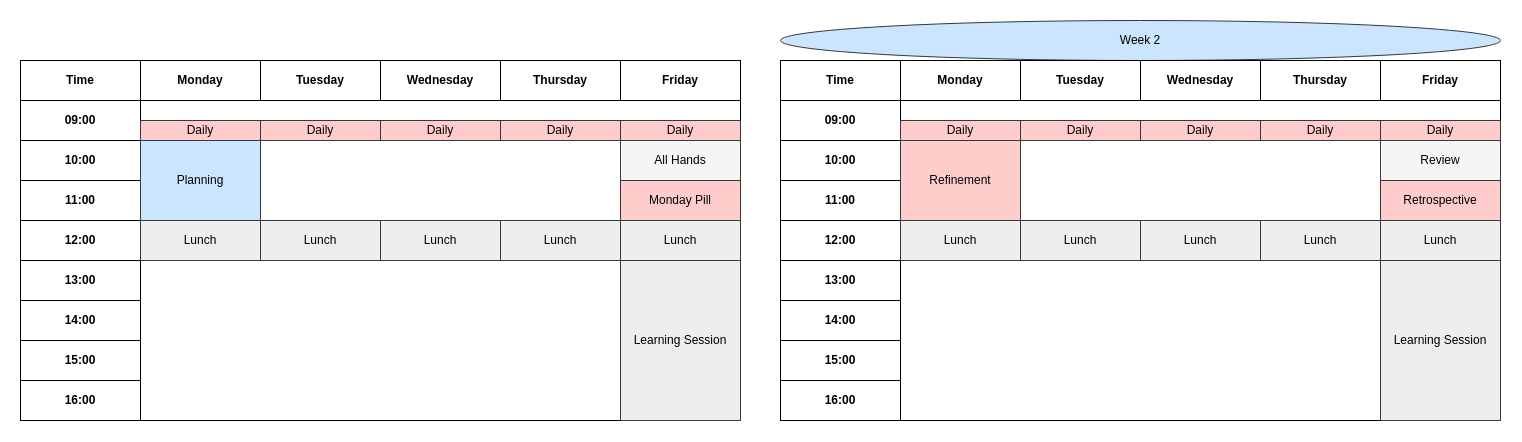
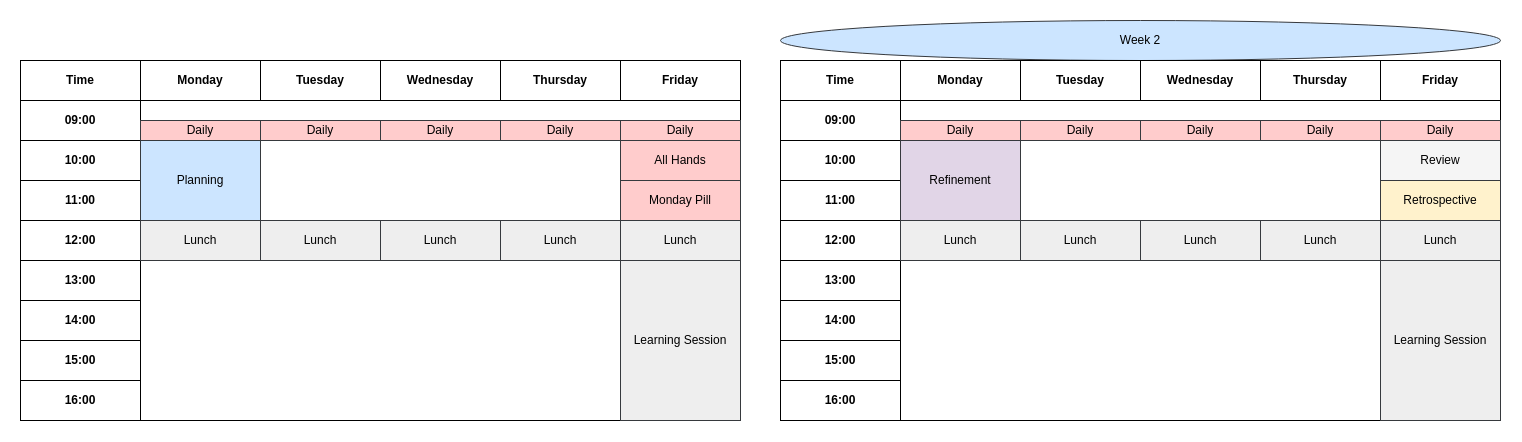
node "All Hands": fillcolor #f5f5f5 -> #ffcccc
node "Refinement": fillcolor #ffcccc -> #e1d5e7
node "Retrospective": fillcolor #ffcccc -> #fff2cc
